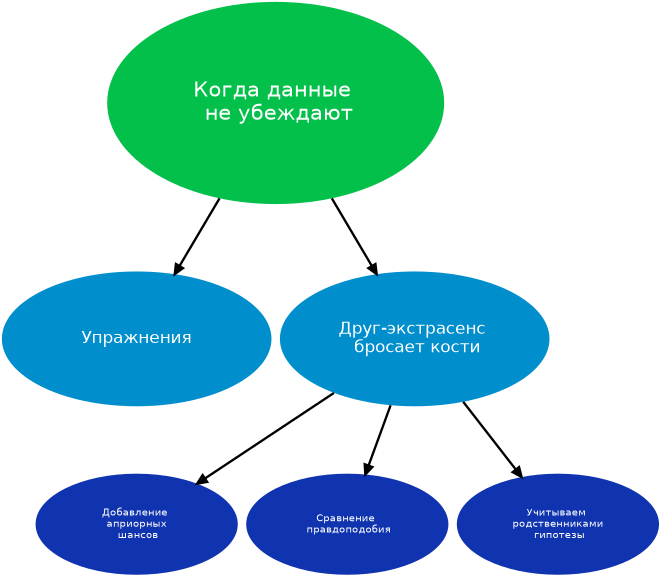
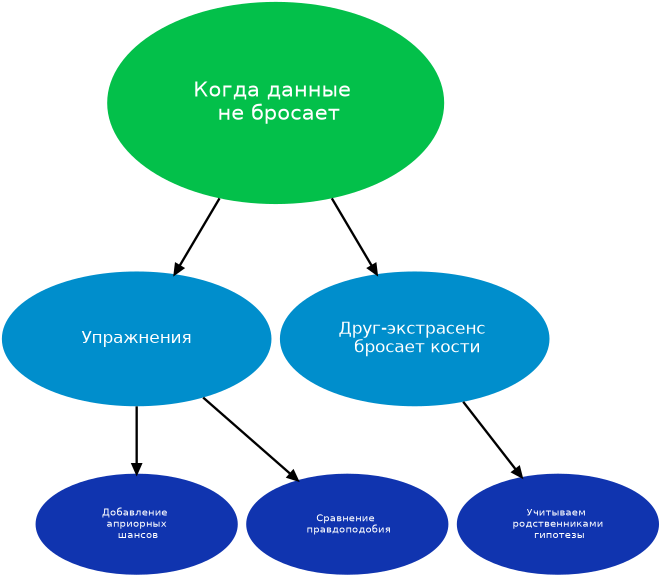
node "Когда данные не убеждают": label "Когда данные не убеждают" -> "Когда данные не бросает"
edge "Друг-экстрасенс бросает кости" -> "Сравнение правдоподобия": now "Упражнения" -> "Сравнение правдоподобия"
edge "Друг-экстрасенс бросает кости" -> "Добавление априорных шансов": now "Упражнения" -> "Добавление априорных шансов"
